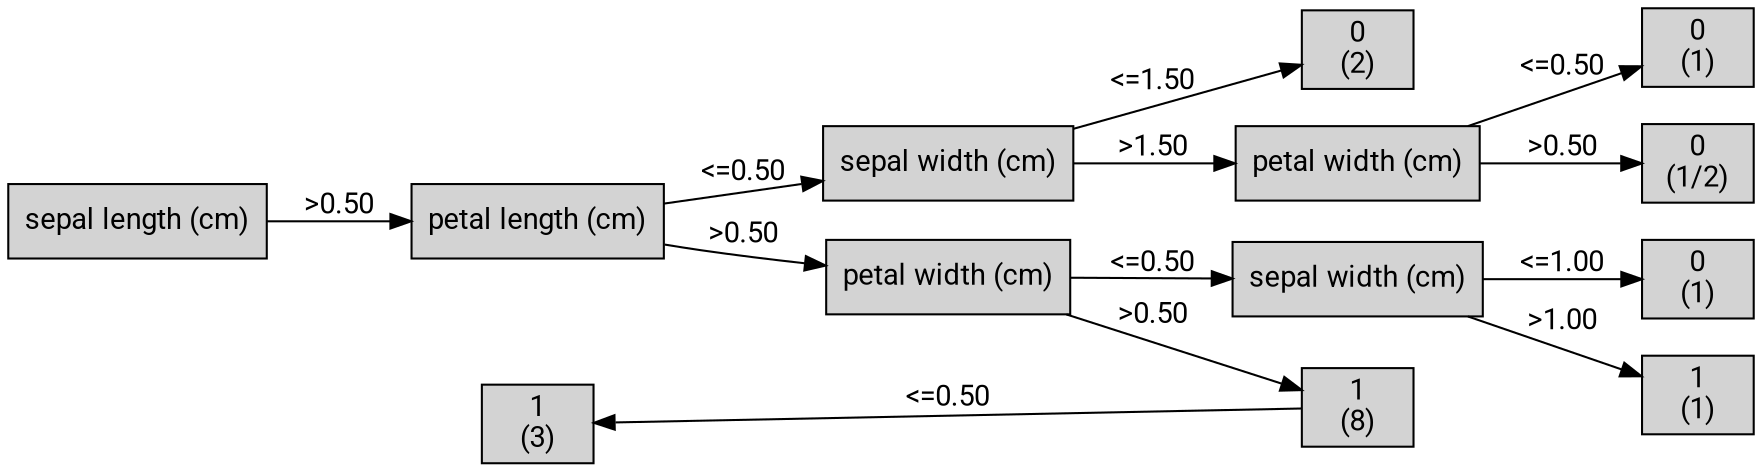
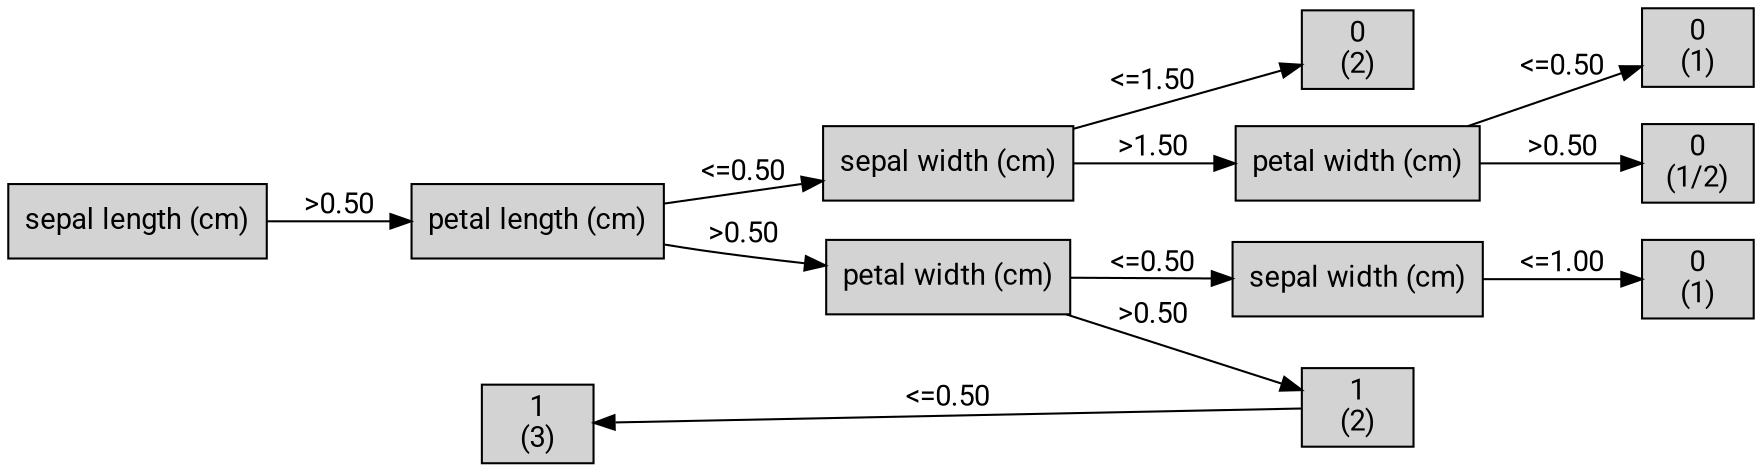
node "1 (1)": removed
node "1 (8)": label "1 (8)" -> "1 (2)"
